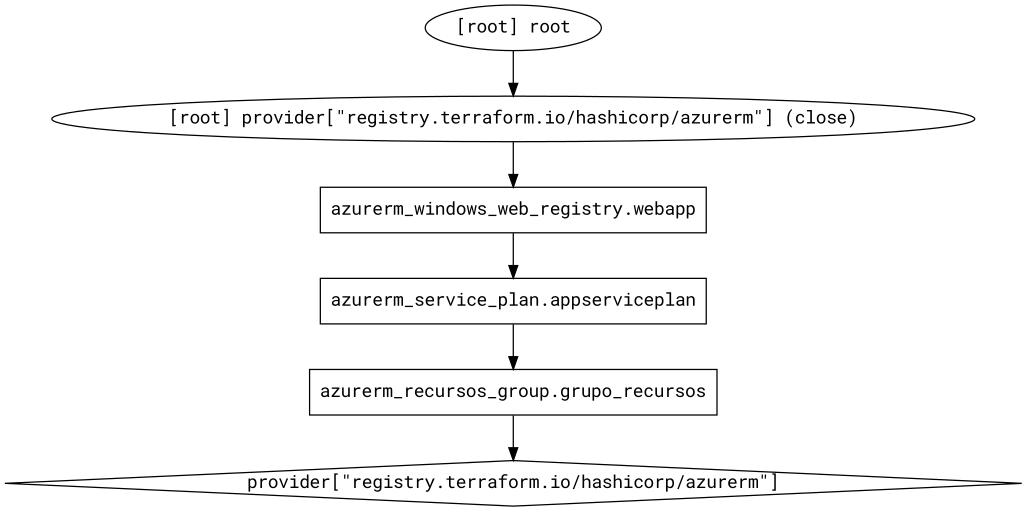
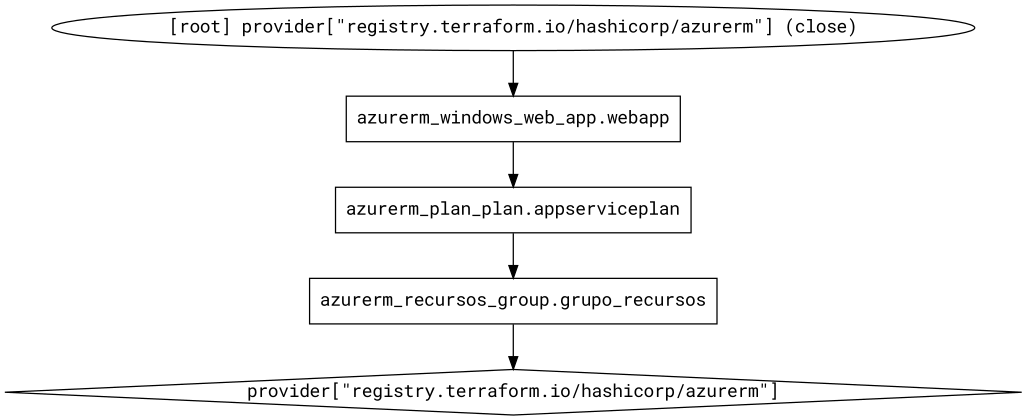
node "[root] root": removed
node "azurerm_windows_web_registry.webapp": label "azurerm_windows_web_registry.webapp" -> "azurerm_windows_web_app.webapp"
node "azurerm_service_plan.appserviceplan": label "azurerm_service_plan.appserviceplan" -> "azurerm_plan_plan.appserviceplan"
